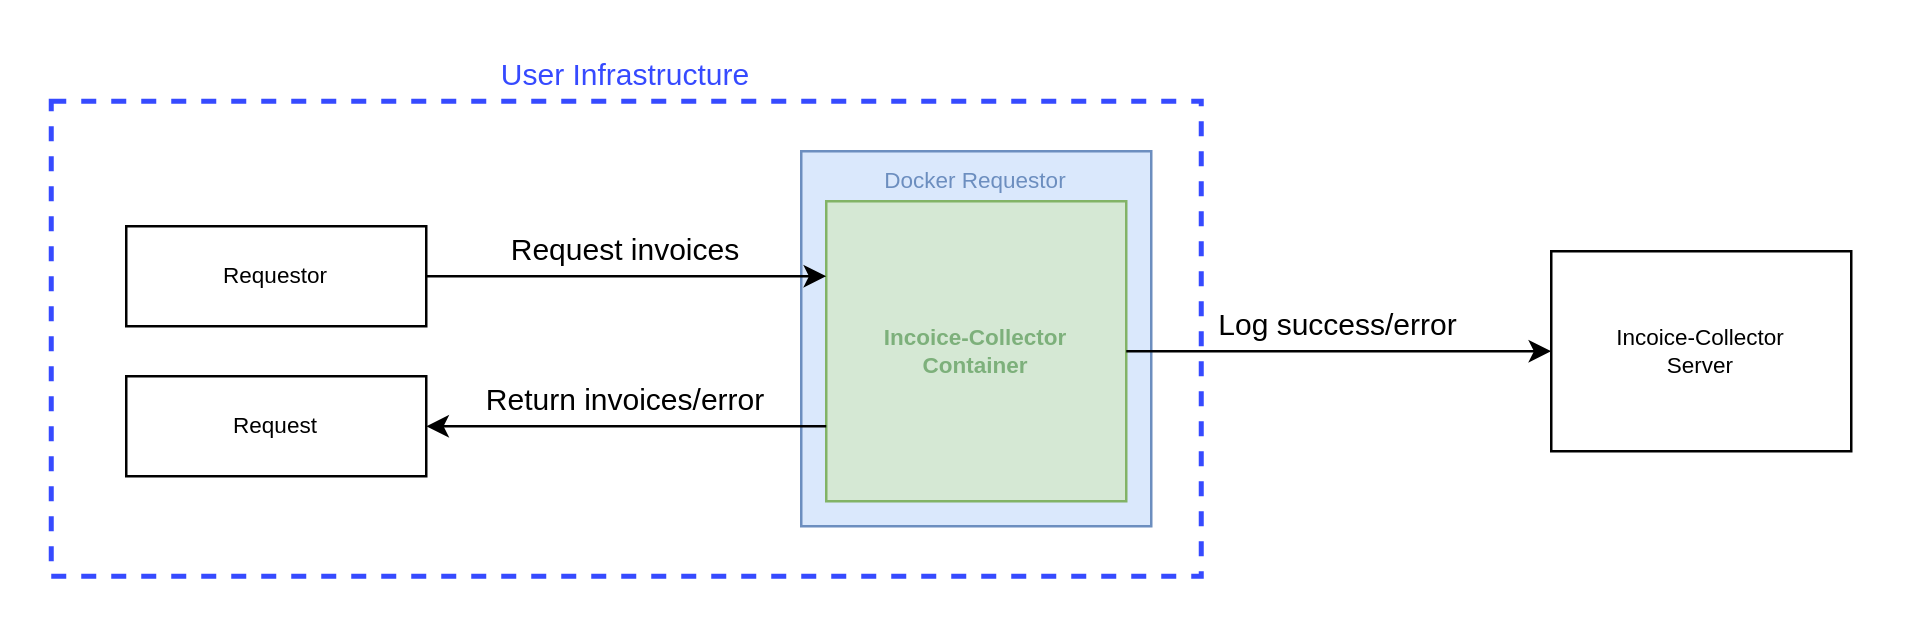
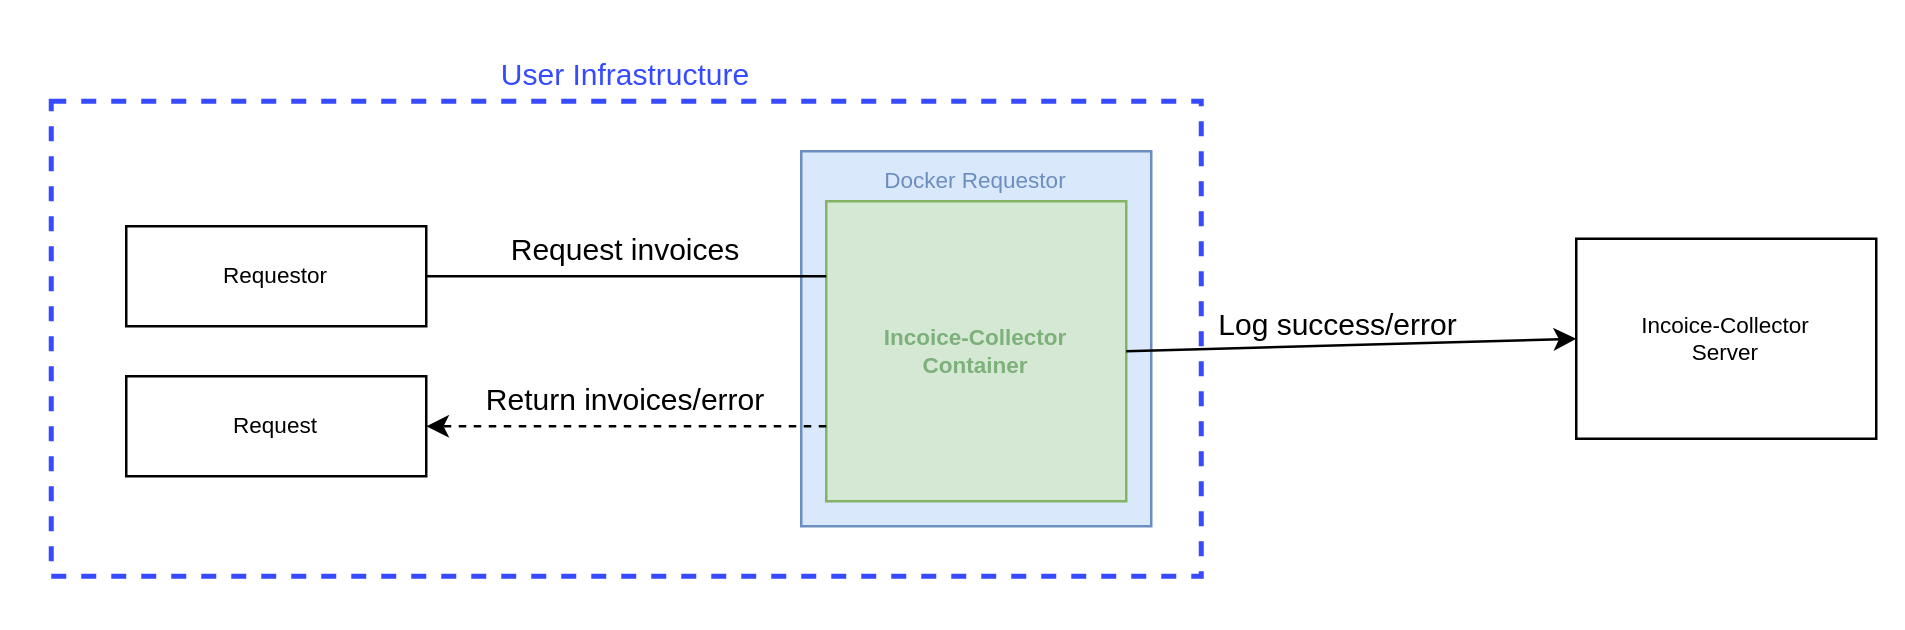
edge "Requestor" -> "Incoice-CollectorContainer": arrowhead classic -> none
node "Incoice-CollectorServer": moved (1701, 351) -> (1726, 339)
edge "Incoice-CollectorContainer" -> "Request": style solid -> dashed
